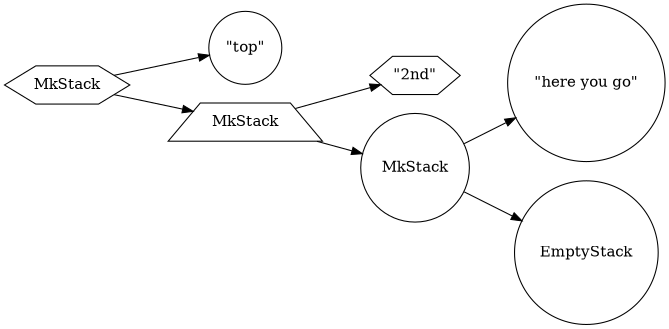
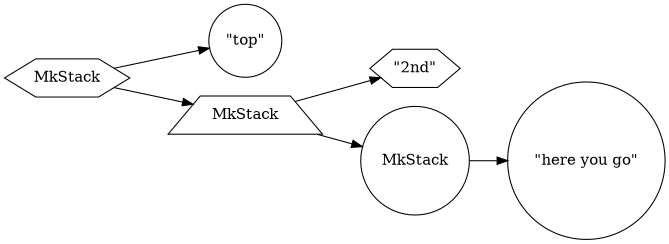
node "EmptyStack": removed
